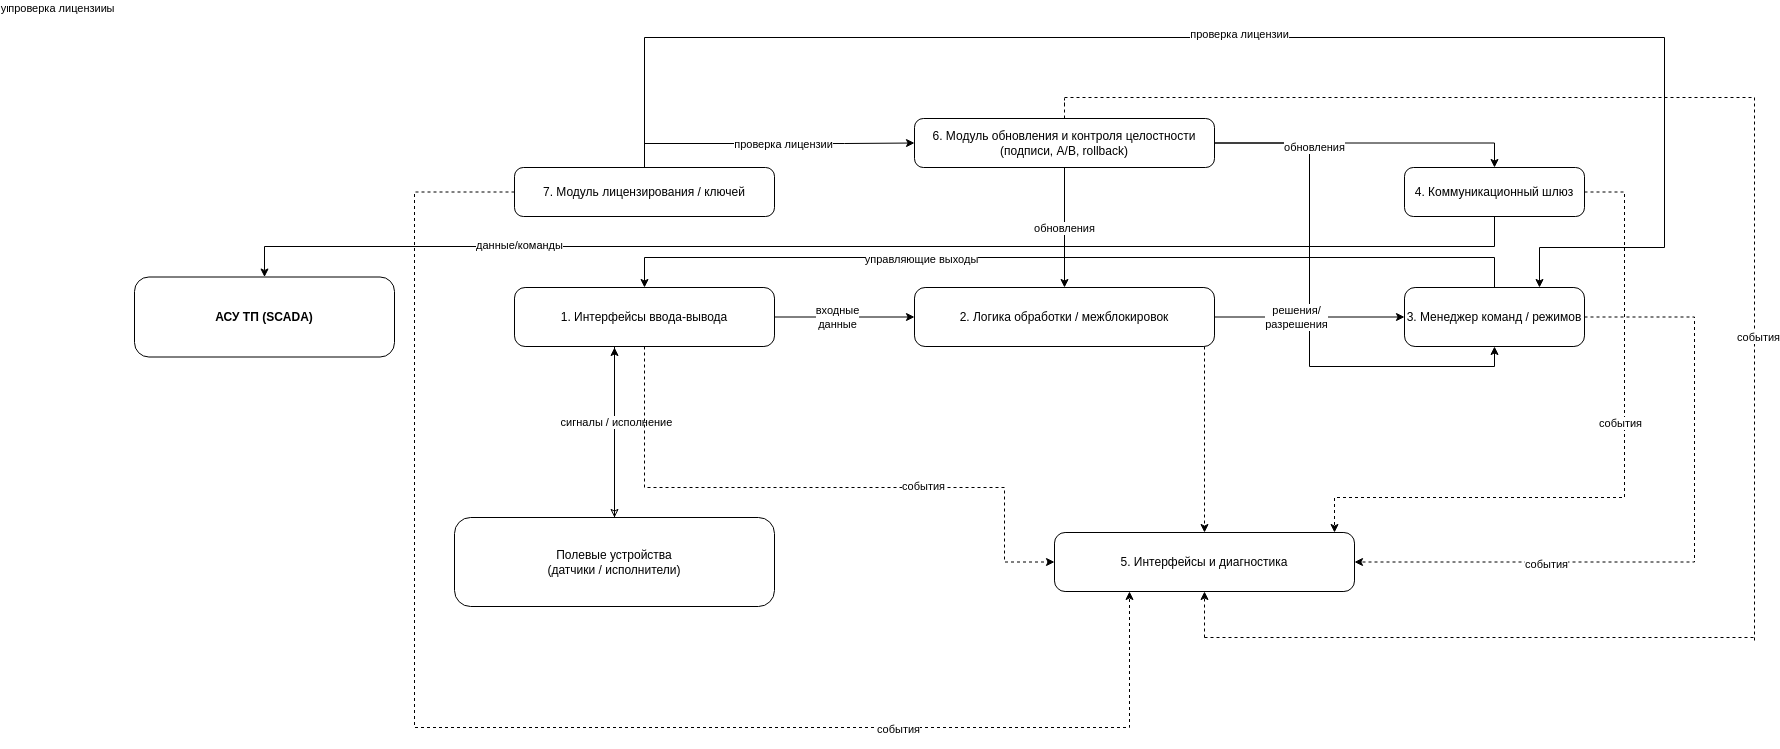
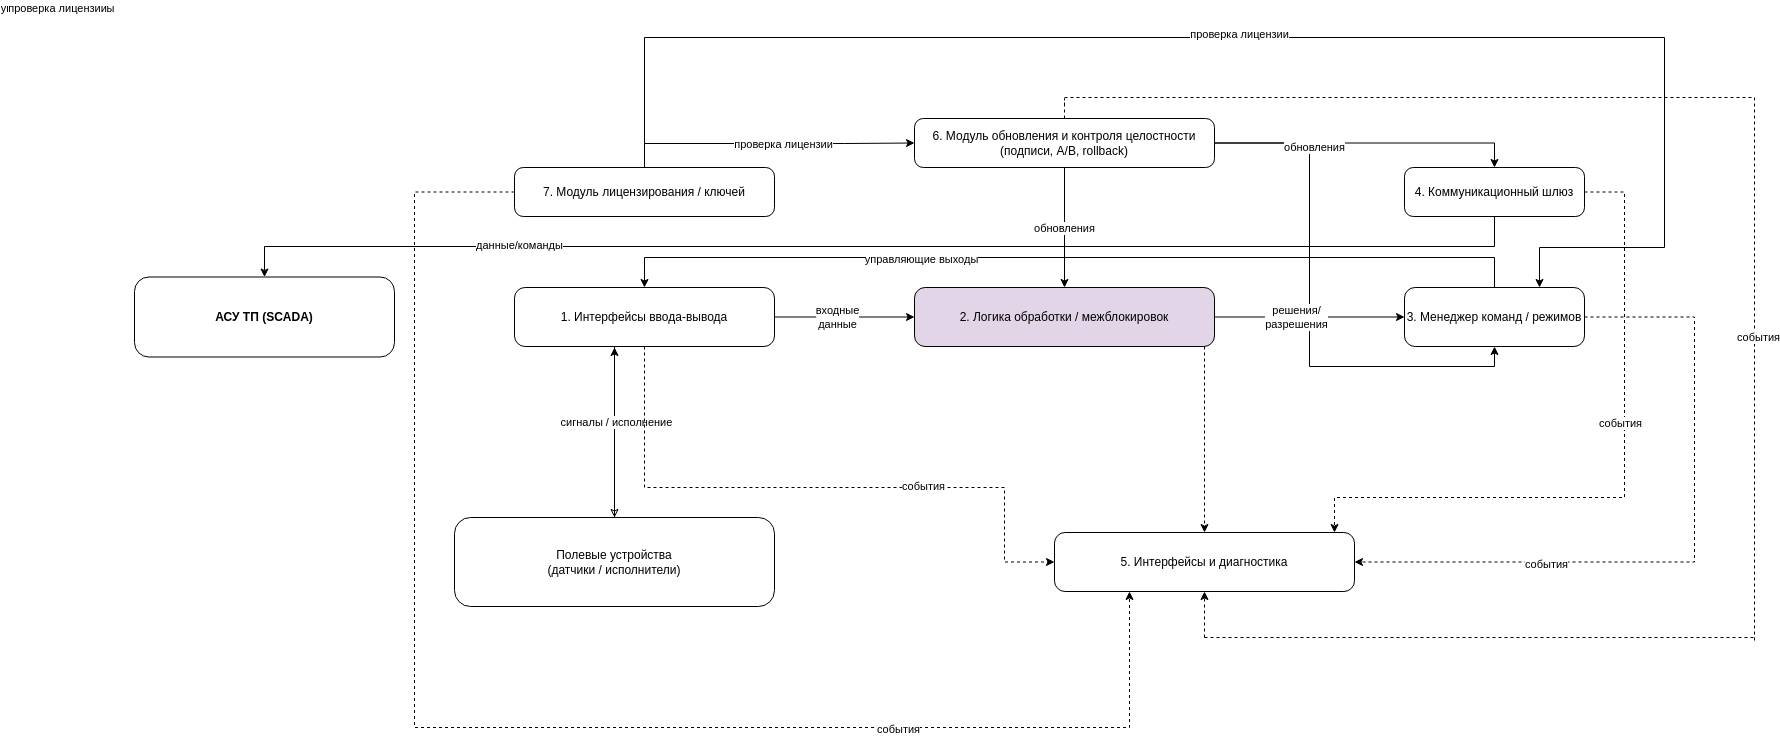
node "2. Логика обработки / межблокировок": fillcolor #ffffff -> #e1d5e7
